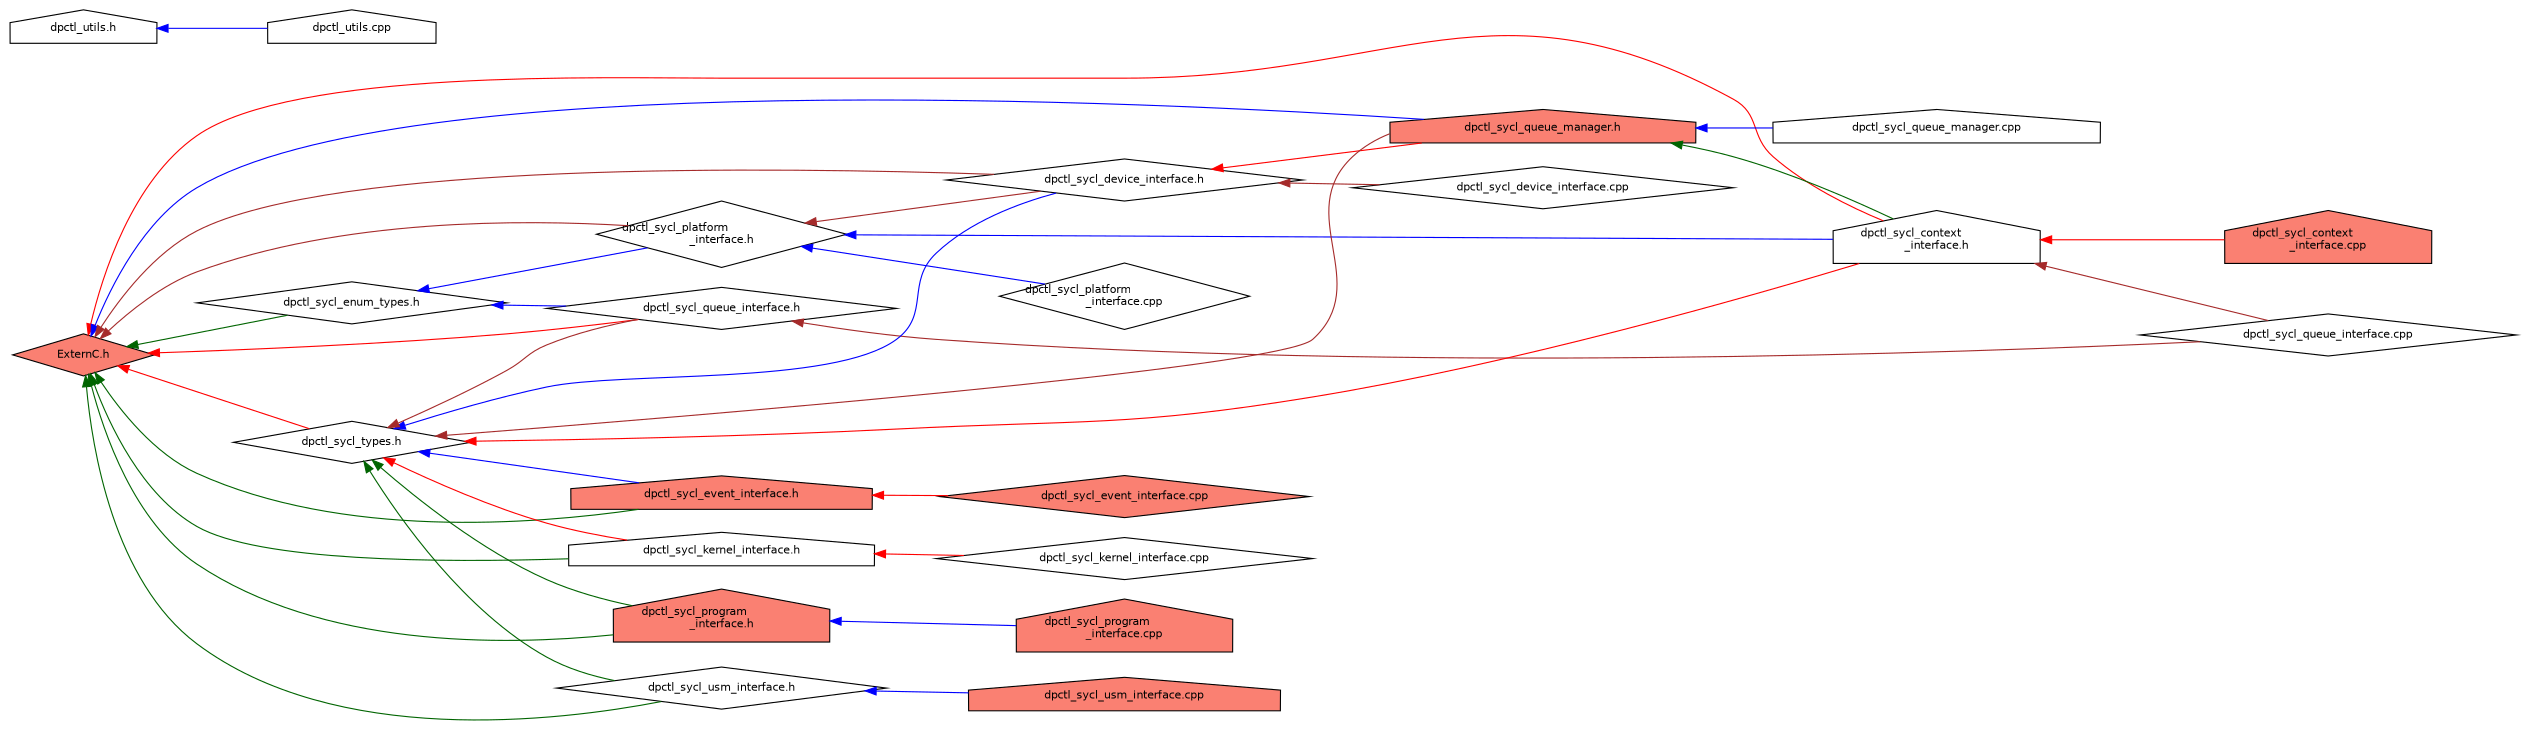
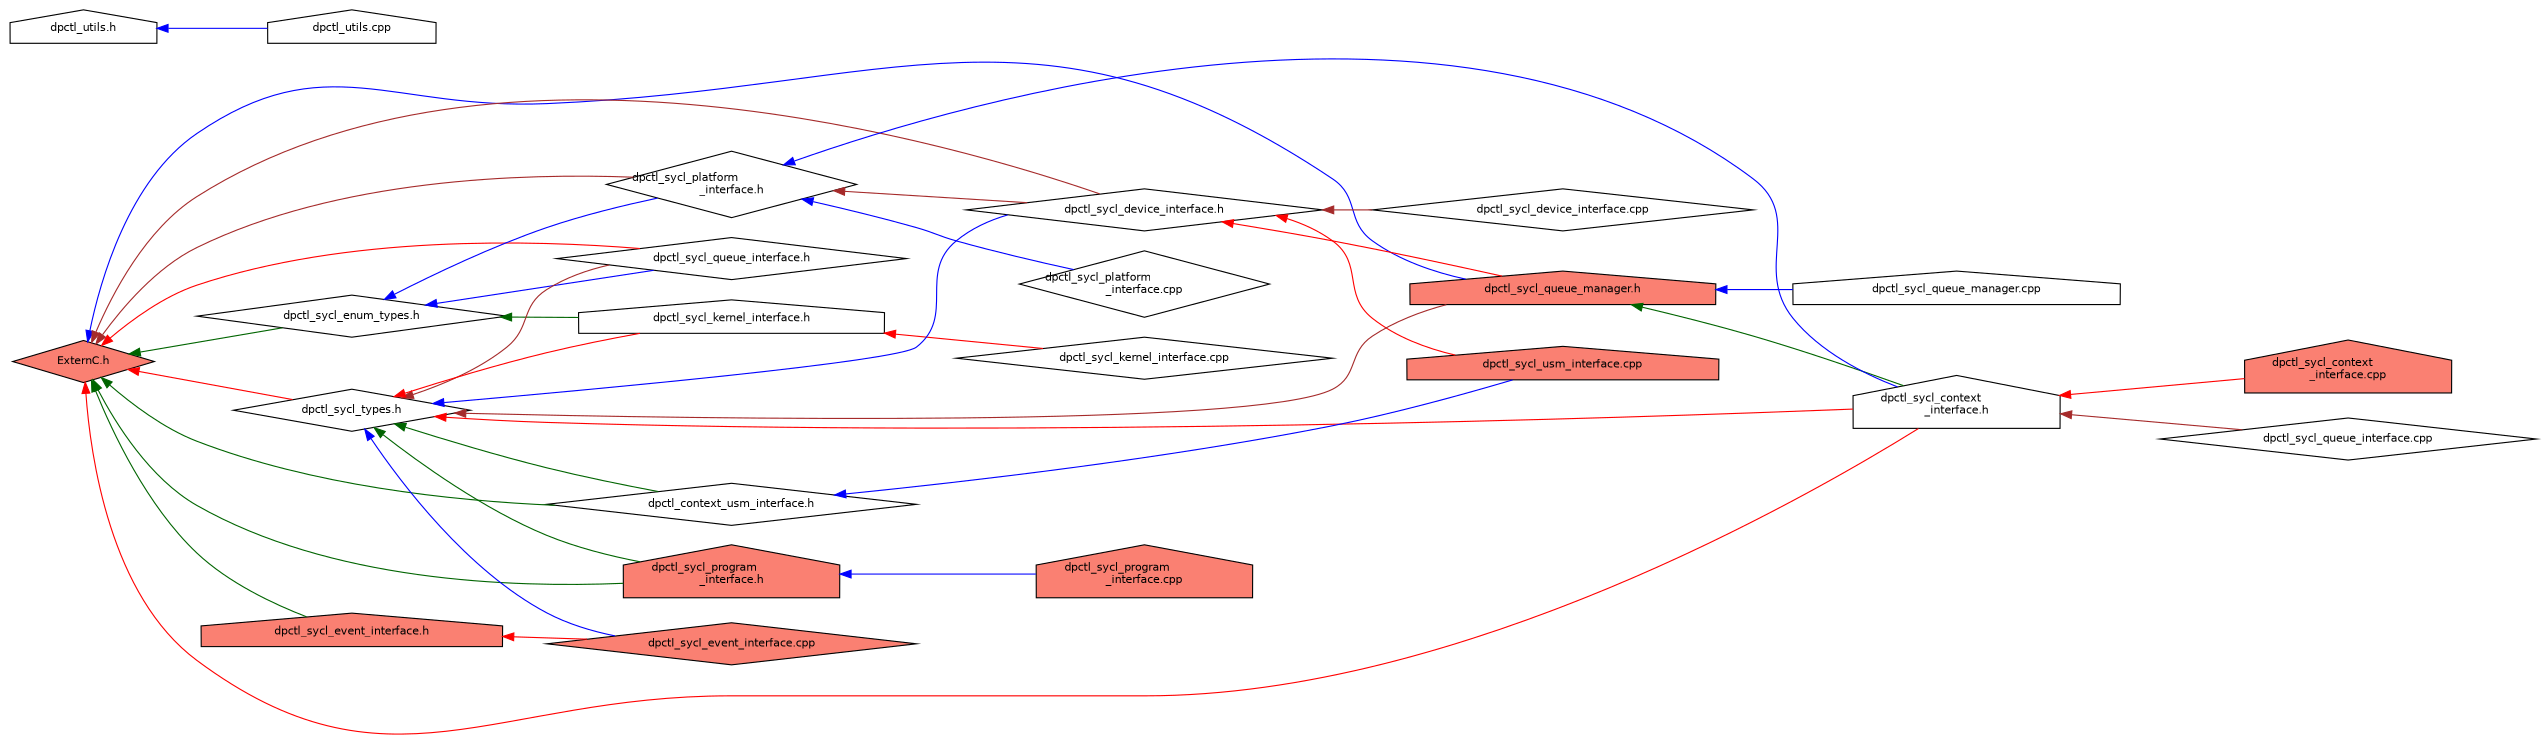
edge "dpctl_sycl_usm_interface.cpp" -> "dpctl_sycl_device_interface.h": added
edge "dpctl_sycl_queue_interface.cpp" -> "dpctl_sycl_queue_interface.h": removed
edge "dpctl_sycl_event_interface.h" -> "dpctl_sycl_types.h": now "dpctl_sycl_event_interface.cpp" -> "dpctl_sycl_types.h"
edge "dpctl_sycl_kernel_interface.h" -> "ExternC.h": now "dpctl_sycl_kernel_interface.h" -> "dpctl_sycl_enum_types.h"
node "dpctl_sycl_usm_interface.h": label "dpctl_sycl_usm_interface.h" -> "dpctl_context_usm_interface.h"
